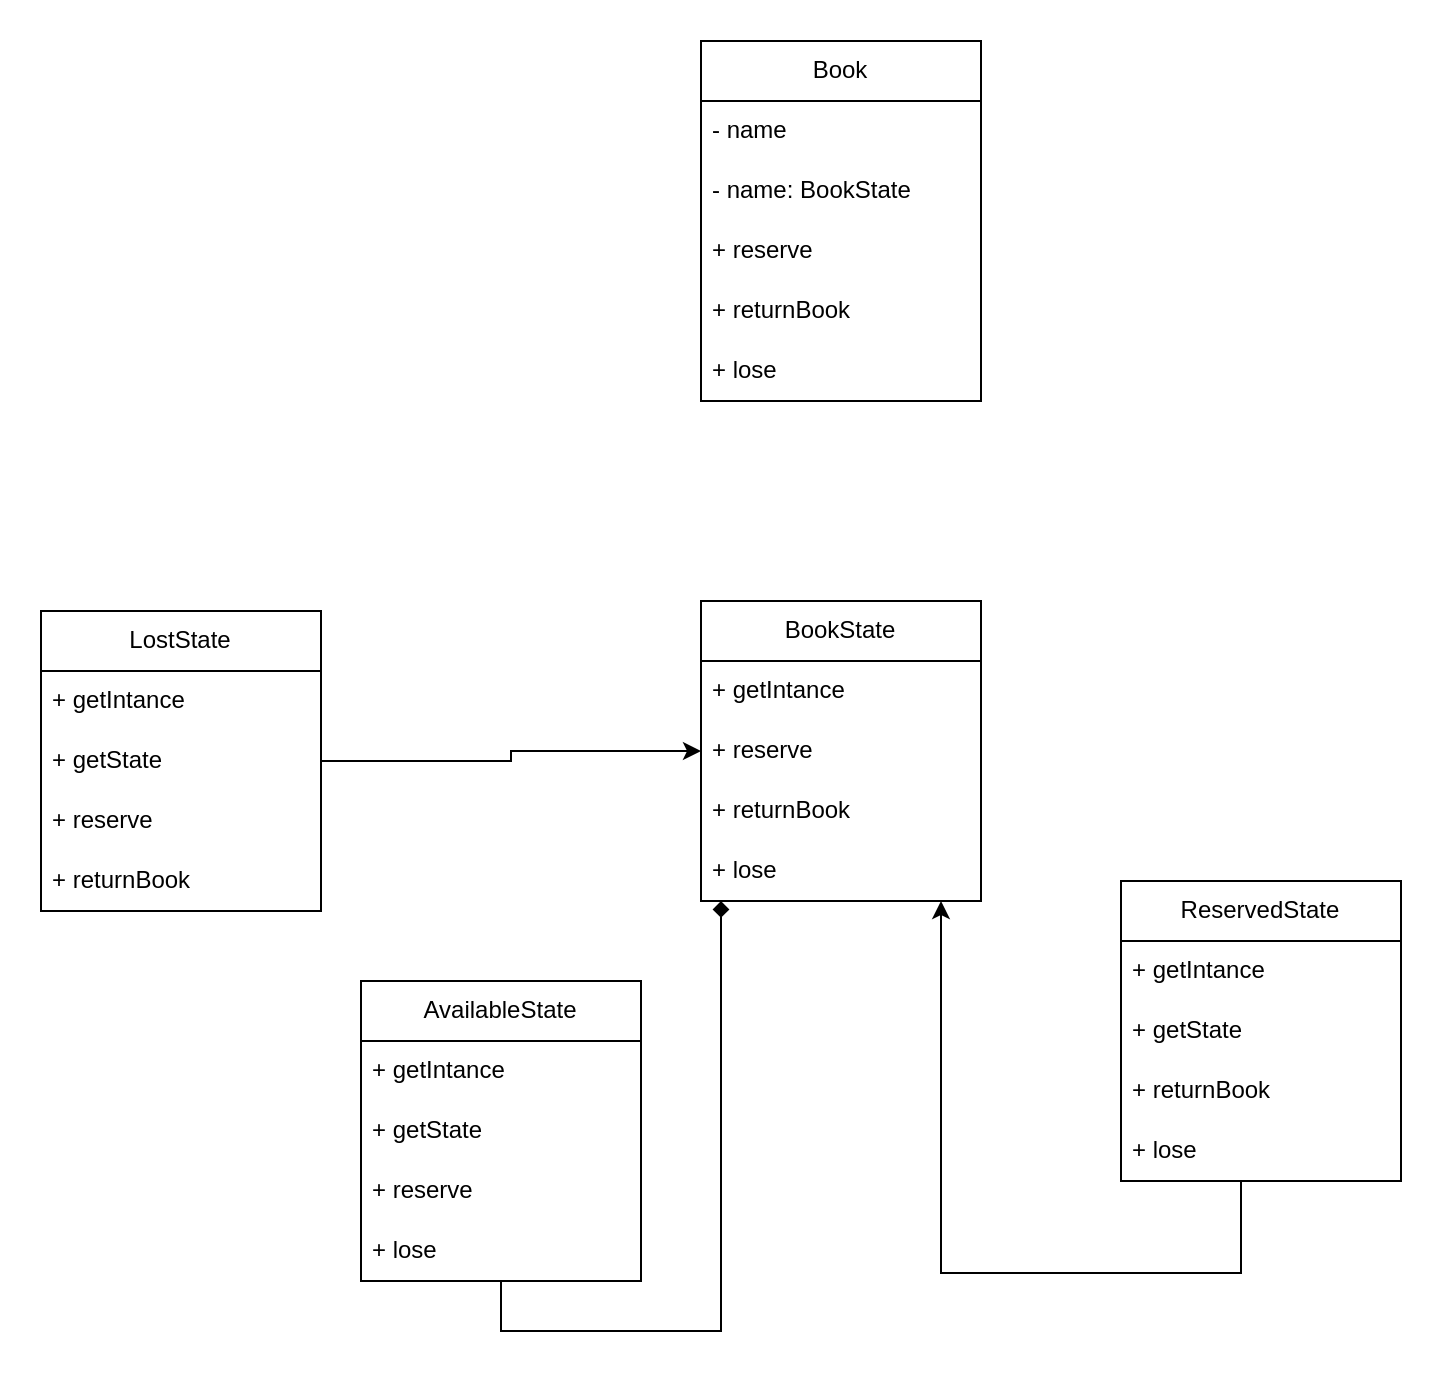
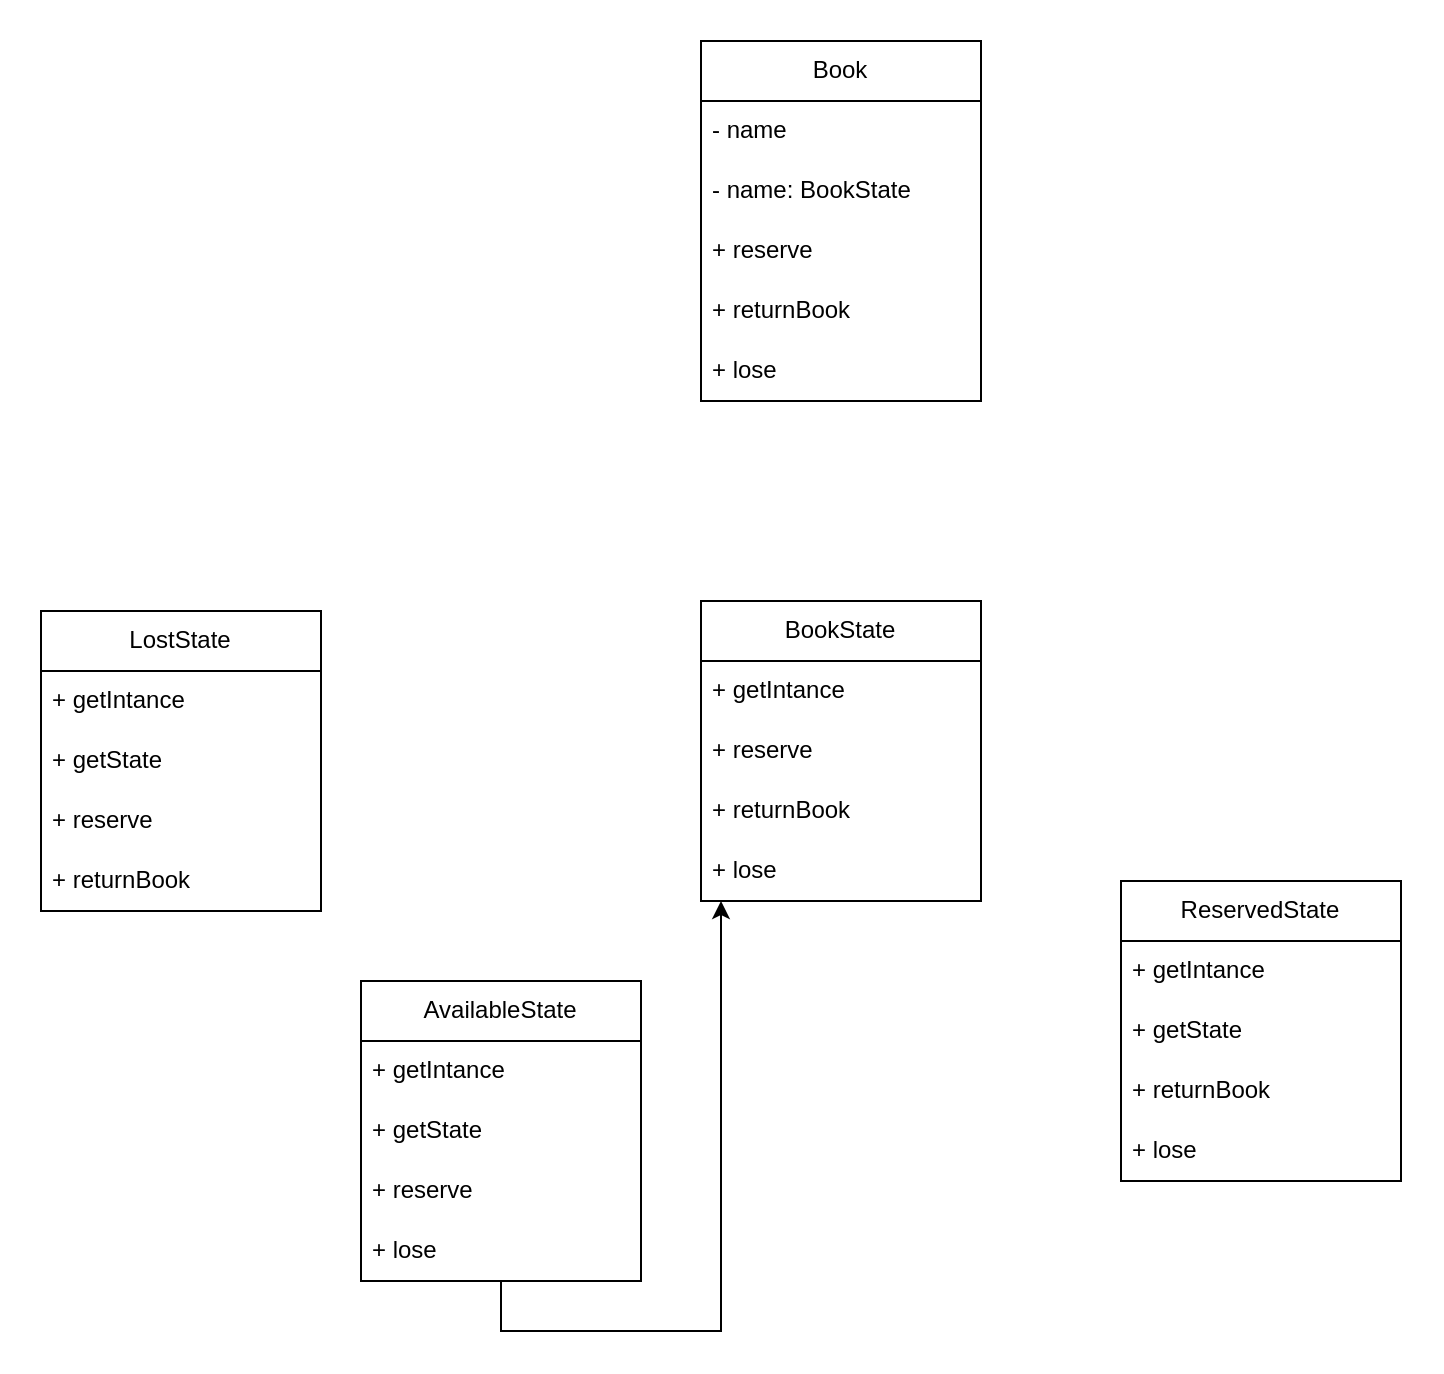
edge "LostState" -> "BookState": removed
edge "AvailableState" -> "BookState": arrowhead diamond -> classic
edge "ReservedState" -> "BookState": removed
